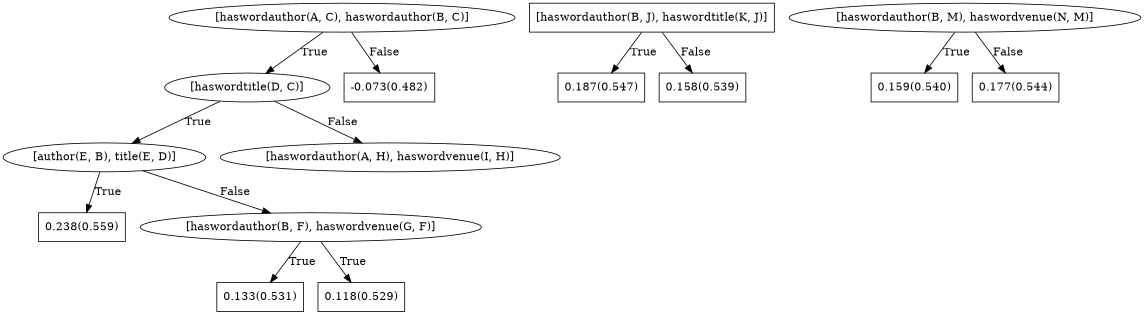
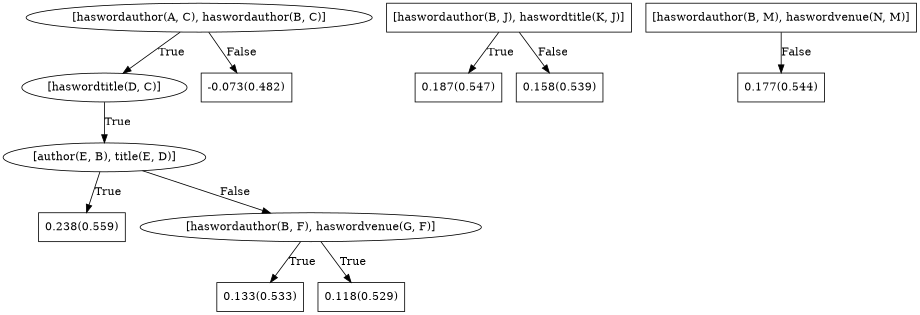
node "[haswordauthor(B, M), haswordvenue(N, M)]": shape ellipse -> box
node "0.159(0.540)": removed
node "[haswordauthor(A, H), haswordvenue(I, H)]": removed
node "0.133(0.531)": label "0.133(0.531)" -> "0.133(0.533)"
